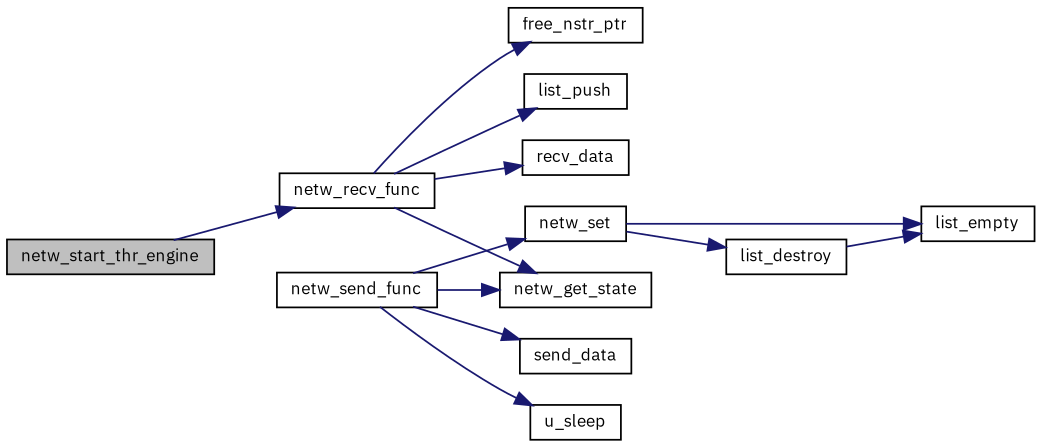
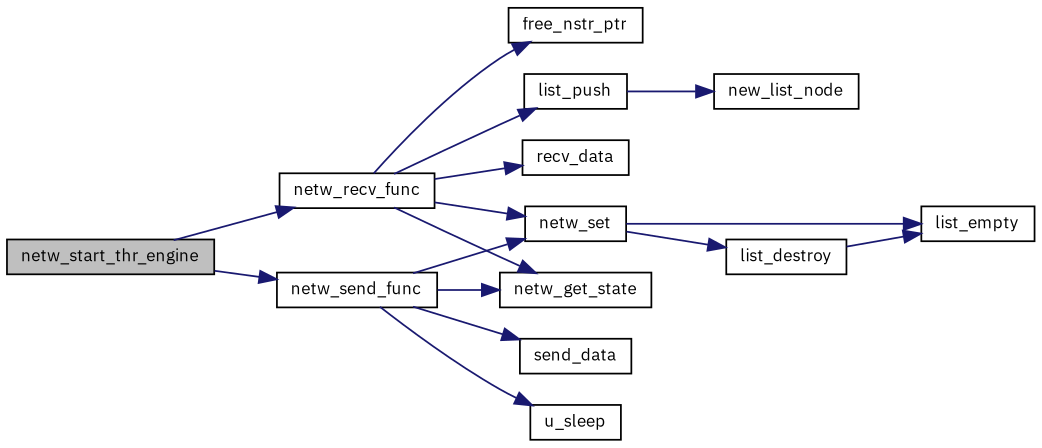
node "new_list_node": added
edge "netw_recv_func" -> "netw_set": added
edge "netw_start_thr_engine" -> "netw_send_func": added
